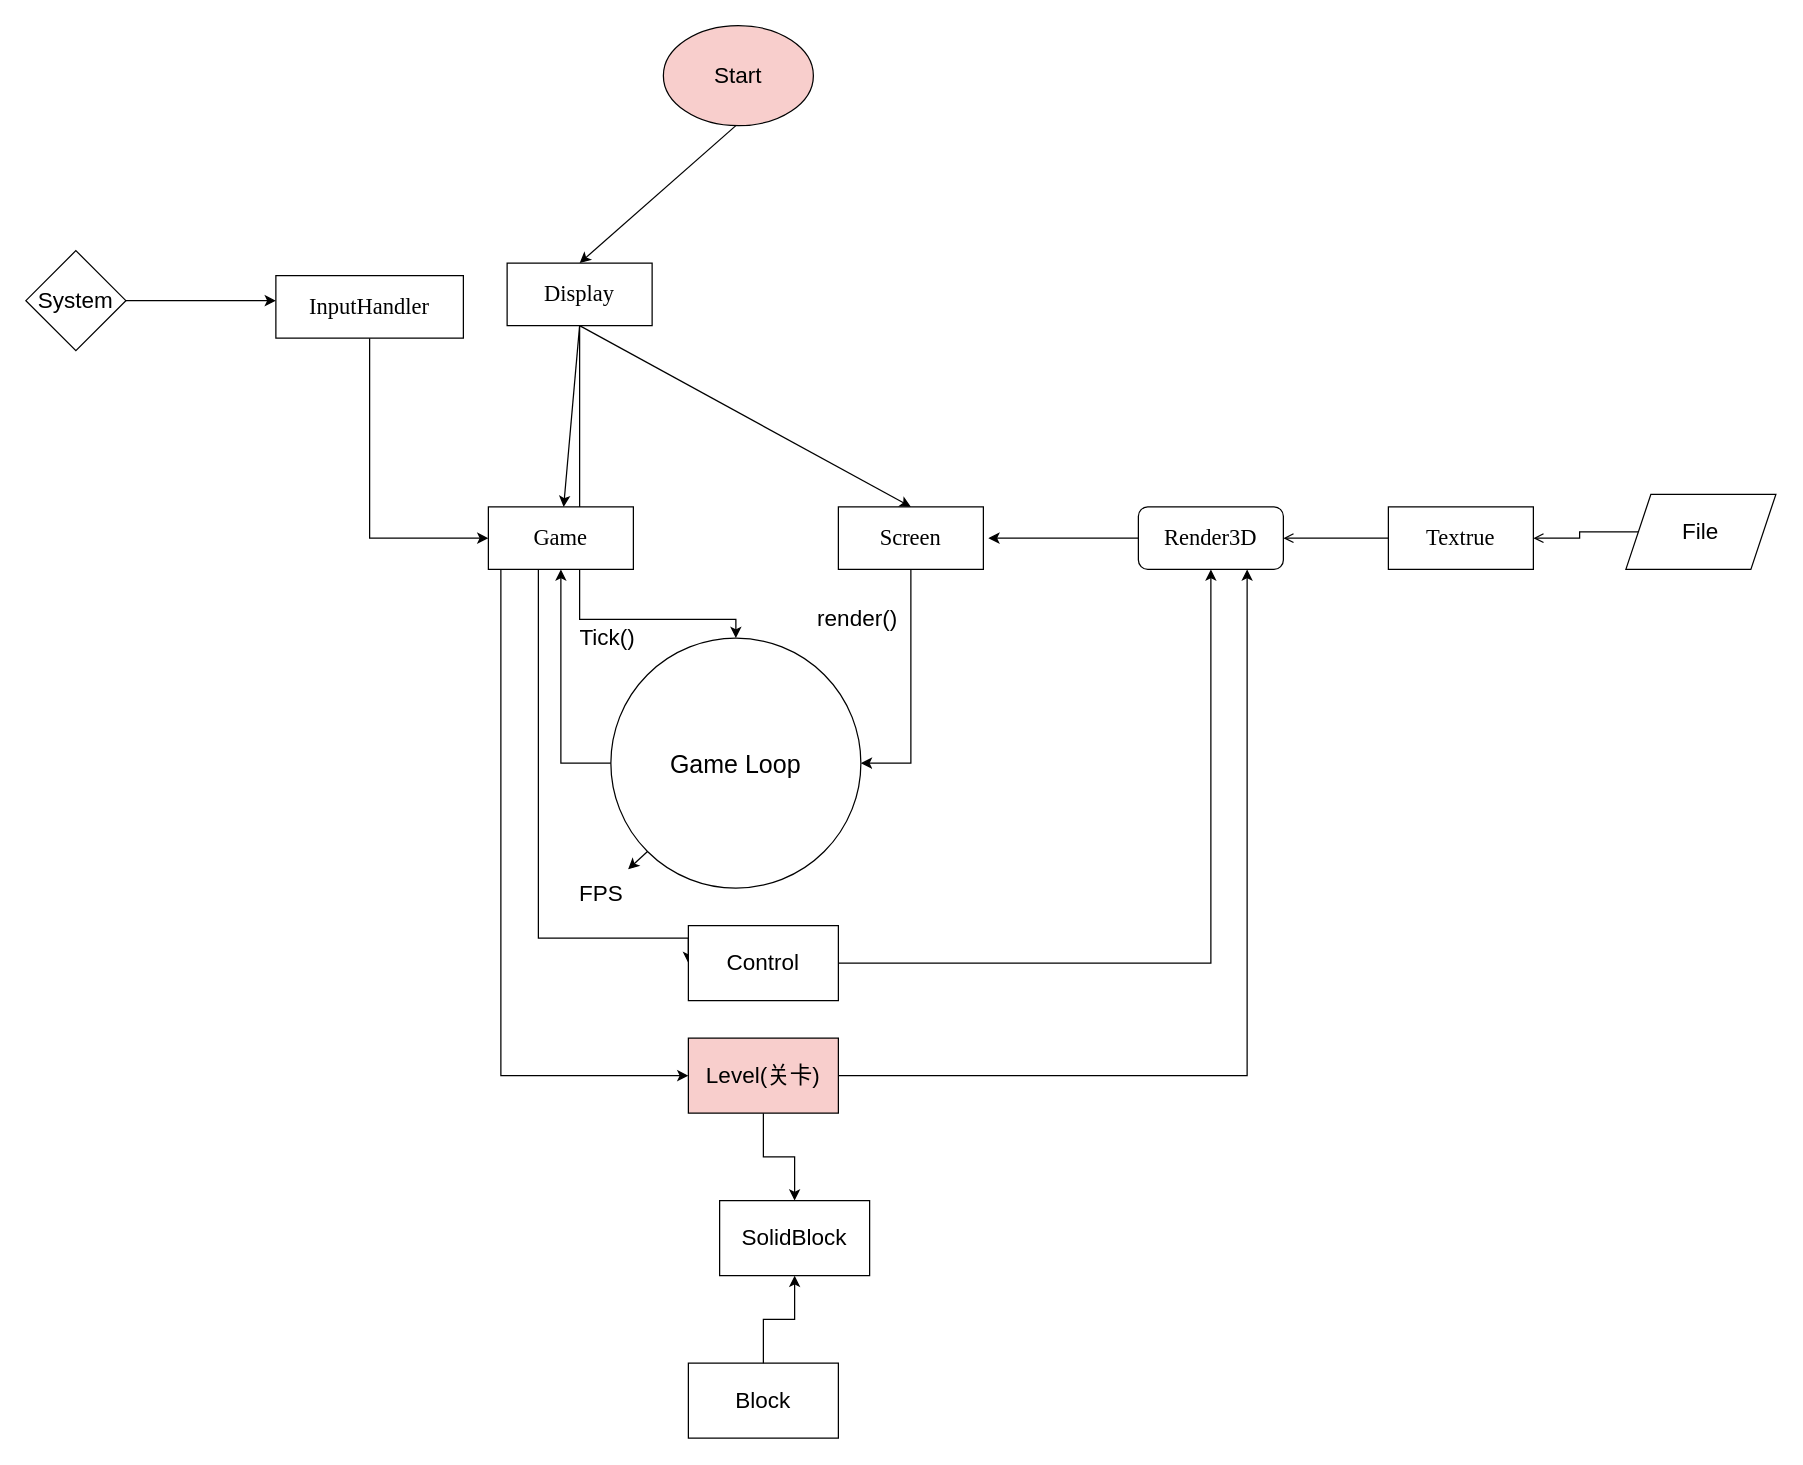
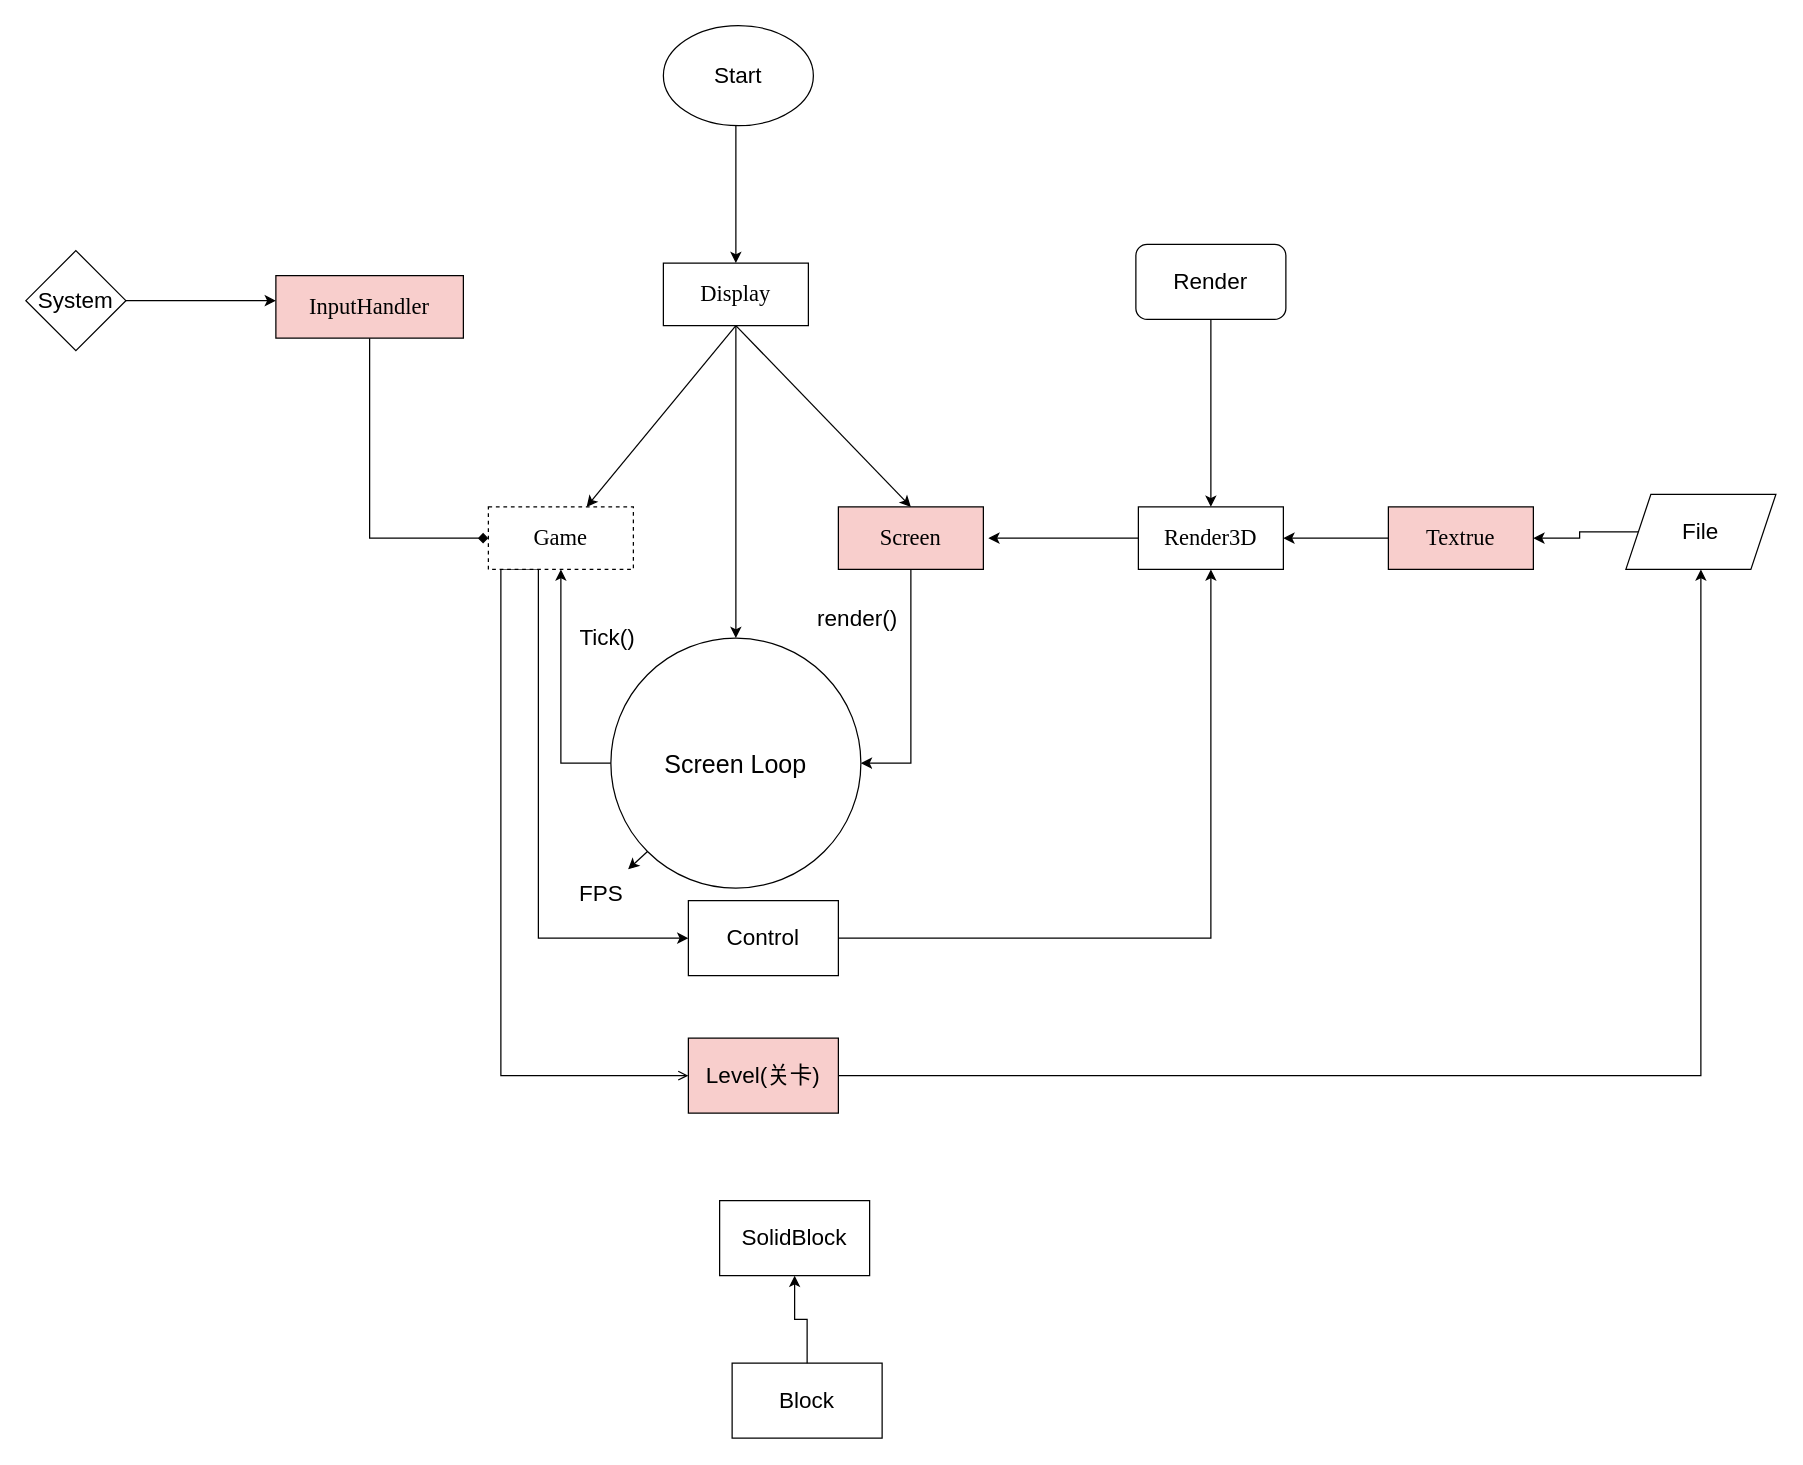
node "Start": fillcolor #f8cecc -> #ffffff
node "Render": added
node "Display": moved (579, 294) -> (736, 294)
node "InputHandler": fillcolor #ffffff -> #f8cecc
edge "Render" -> "Render3D": added
edge "InputHandler" -> "Game": arrowhead classic -> diamond
node "Game": style solid -> dashed
node "Screen": fillcolor #ffffff -> #f8cecc
node "Render3D": shape rounded rectangle -> rectangle
edge "Textrue" -> "Render3D": arrowhead open -> classic
node "Textrue": fillcolor #ffffff -> #f8cecc
edge "File" -> "Textrue": arrowhead open -> classic
node "Game Loop": label "Game Loop" -> "Screen Loop"
edge "Level(关卡)" -> "Render3D": now "Level(关卡)" -> "File"
node "Control": moved (763, 963) -> (763, 938)
edge "Game" -> "Level(关卡)": arrowhead classic -> open
edge "Level(关卡)" -> "SolidBlock": removed
node "Block": moved (763, 1401) -> (807, 1401)
